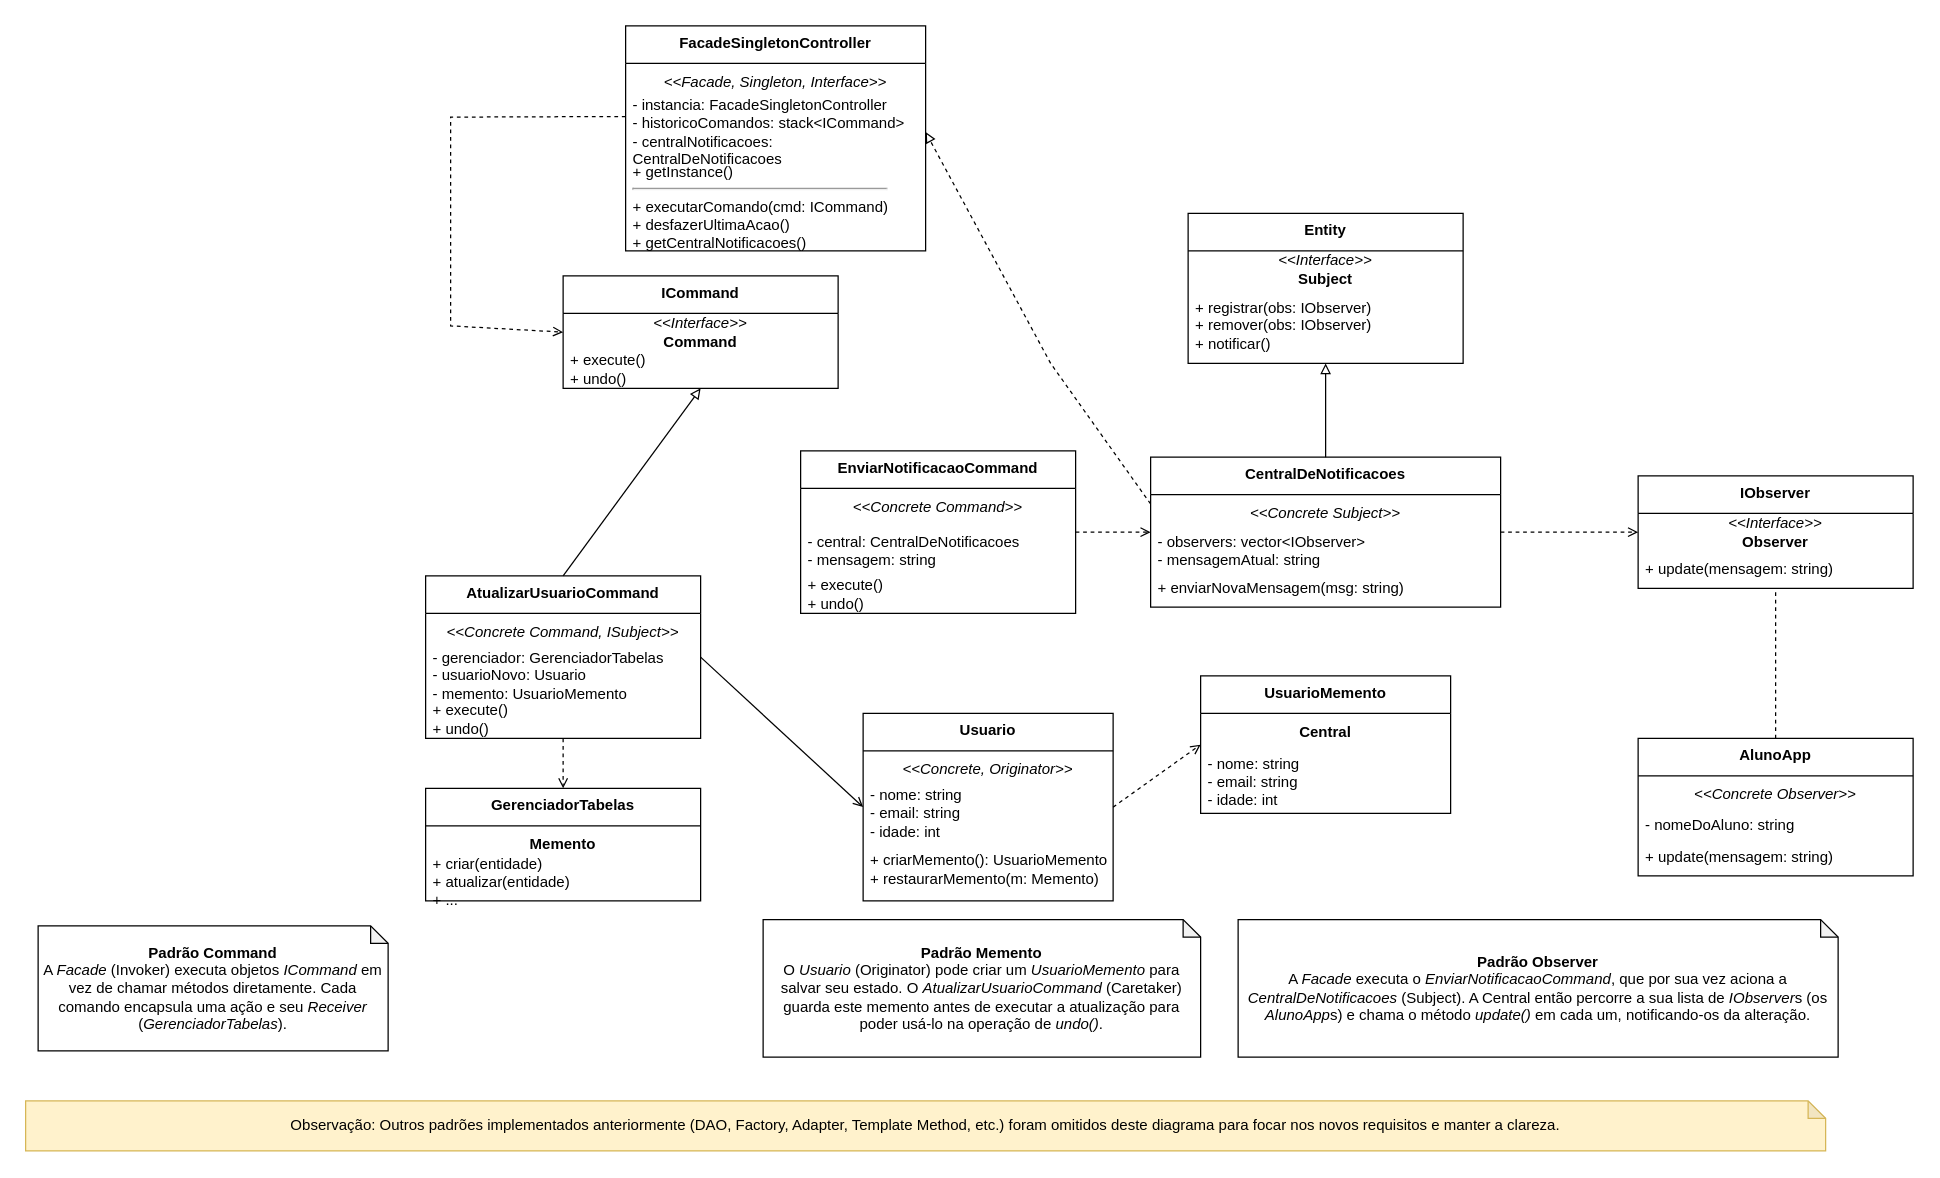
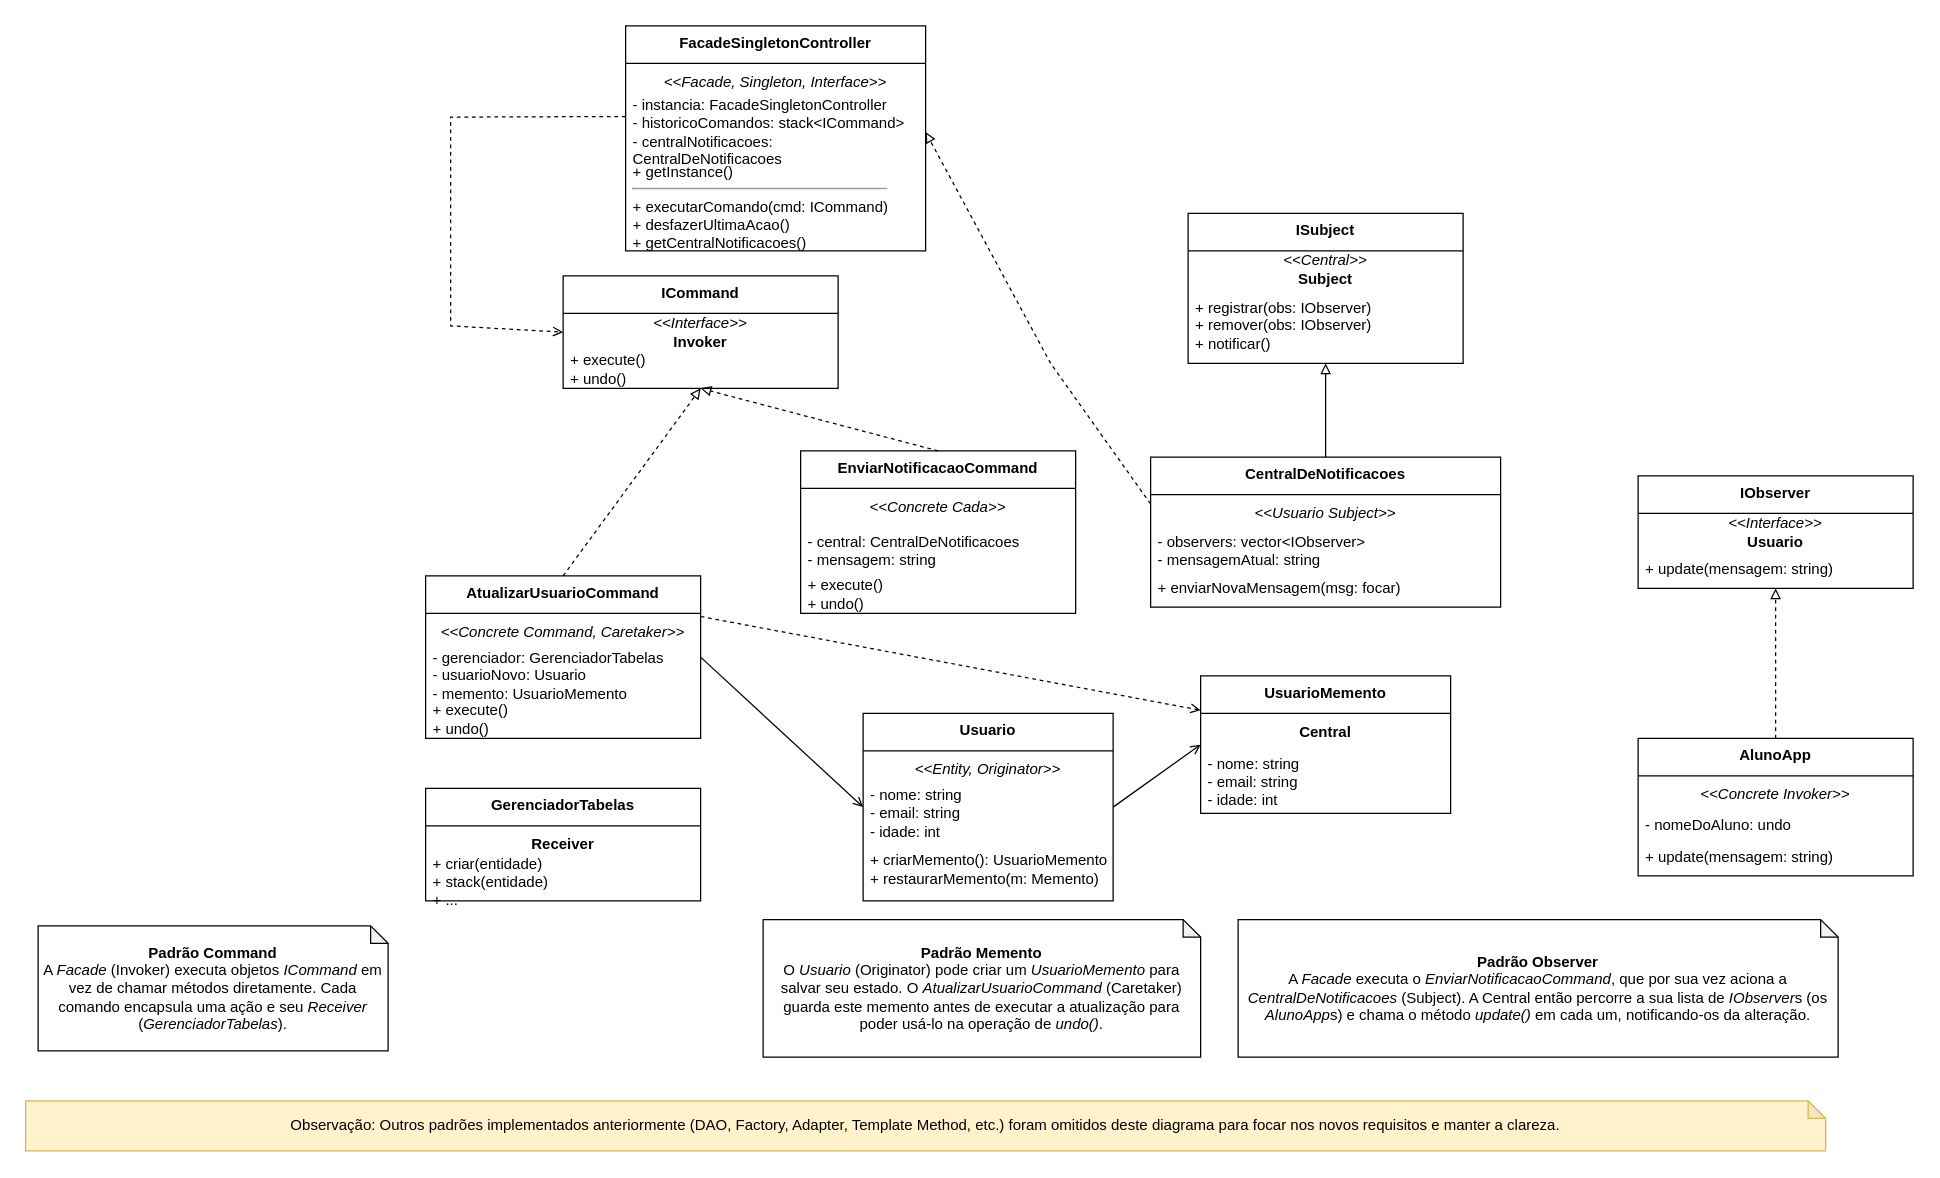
node "Entity": label "Entity" -> "ISubject"
node "<<Interface>> Subject": label "<<Interface>> Subject" -> "<<Central>> Subject"
node "<<Interface>> Command": label "<<Interface>> Command" -> "<<Interface>> Invoker"
edge "EnviarNotificacaoCommand" -> "ICommand": added
edge "AtualizarUsuarioCommand" -> "ICommand": style solid -> dashed
node "<<Concrete Command>>": label "<<Concrete Command>>" -> "<<Concrete Cada>>"
node "<<Concrete Subject>>": label "<<Concrete Subject>>" -> "<<Usuario Subject>>"
edge "EnviarNotificacaoCommand" -> "CentralDeNotificacoes": removed
edge "CentralDeNotificacoes" -> "IObserver": removed
node "<<Interface>> Observer": label "<<Interface>> Observer" -> "<<Interface>> Usuario"
node "+ enviarNovaMensagem(msg: string)": label "+ enviarNovaMensagem(msg: string)" -> "+ enviarNovaMensagem(msg: focar)"
edge "IObserver" -- "AlunoApp": arrowhead none -> block
node "<<Concrete Command, ISubject>>": label "<<Concrete Command, ISubject>>" -> "<<Concrete Command, Caretaker>>"
edge "AtualizarUsuarioCommand" -> "UsuarioMemento": added
edge "AtualizarUsuarioCommand" -> "GerenciadorTabelas": removed
node "<<Concrete, Originator>>": label "<<Concrete, Originator>>" -> "<<Entity, Originator>>"
edge "Usuario" -> "UsuarioMemento": style dashed -> solid
node "<<Concrete Observer>>": label "<<Concrete Observer>>" -> "<<Concrete Invoker>>"
node "- nomeDoAluno: string": label "- nomeDoAluno: string" -> "- nomeDoAluno: undo"
node "Memento": label "Memento" -> "Receiver"
node "+ criar(entidade) + atualizar(entidade) + ...": label "+ criar(entidade) + atualizar(entidade) + ..." -> "+ criar(entidade) + stack(entidade) + ..."
